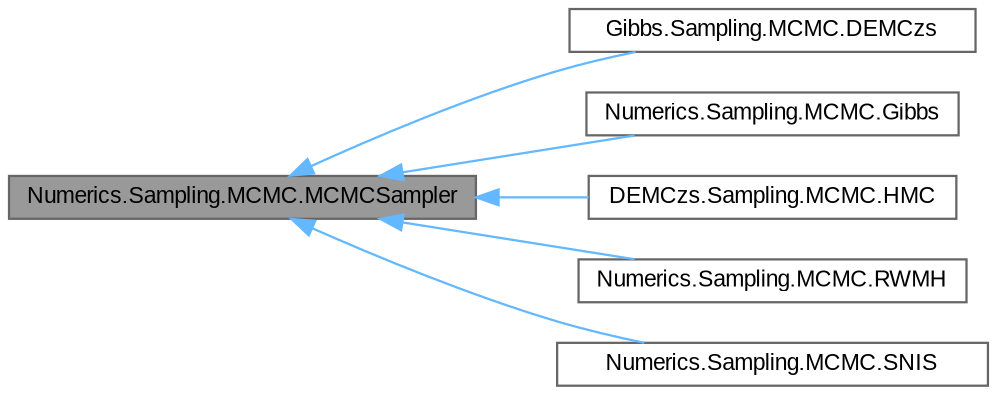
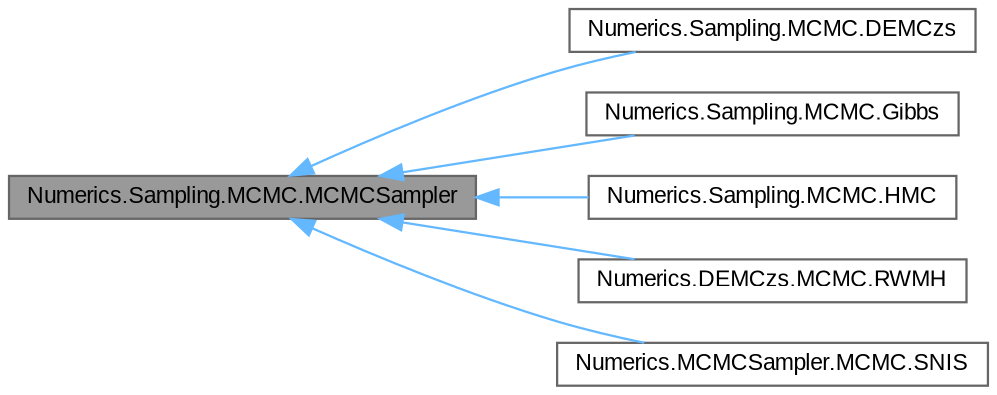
node "Gibbs.Sampling.MCMC.DEMCzs": label "Gibbs.Sampling.MCMC.DEMCzs" -> "Numerics.Sampling.MCMC.DEMCzs"
node "DEMCzs.Sampling.MCMC.HMC": label "DEMCzs.Sampling.MCMC.HMC" -> "Numerics.Sampling.MCMC.HMC"
node "Numerics.Sampling.MCMC.RWMH": label "Numerics.Sampling.MCMC.RWMH" -> "Numerics.DEMCzs.MCMC.RWMH"
node "Numerics.Sampling.MCMC.SNIS": label "Numerics.Sampling.MCMC.SNIS" -> "Numerics.MCMCSampler.MCMC.SNIS"
